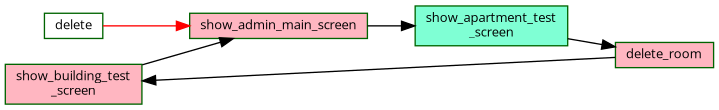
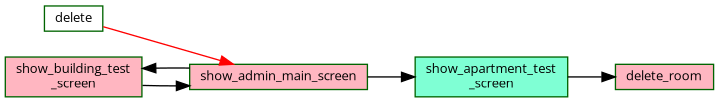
edge "delete_room" -> "show_building_test _screen": now "show_admin_main_screen" -> "show_building_test _screen"
